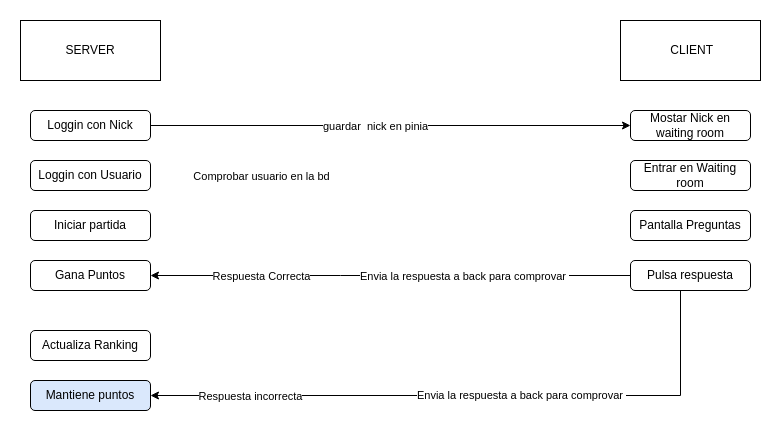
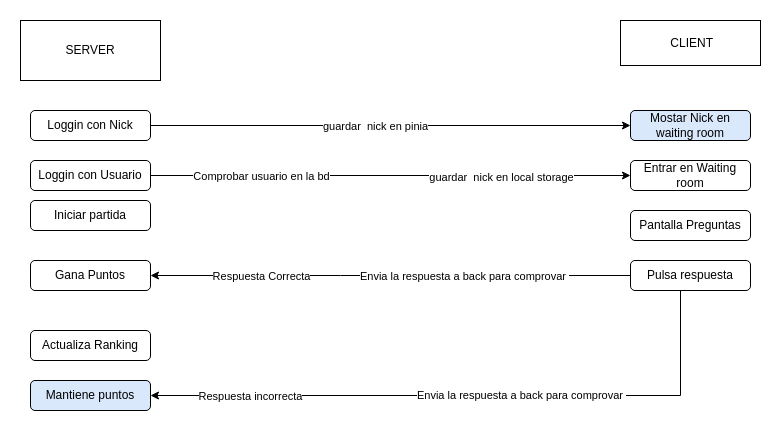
node "CLIENT": size 140x60 -> 140x45
node "Mostar Nick en waiting room": fillcolor #ffffff -> #dae8fc
edge "Loggin con Usuario" -> "Entrar en Waiting room": added, label "guardar nick en local storage"
node "Iniciar partida": moved (91, 226) -> (91, 216)
